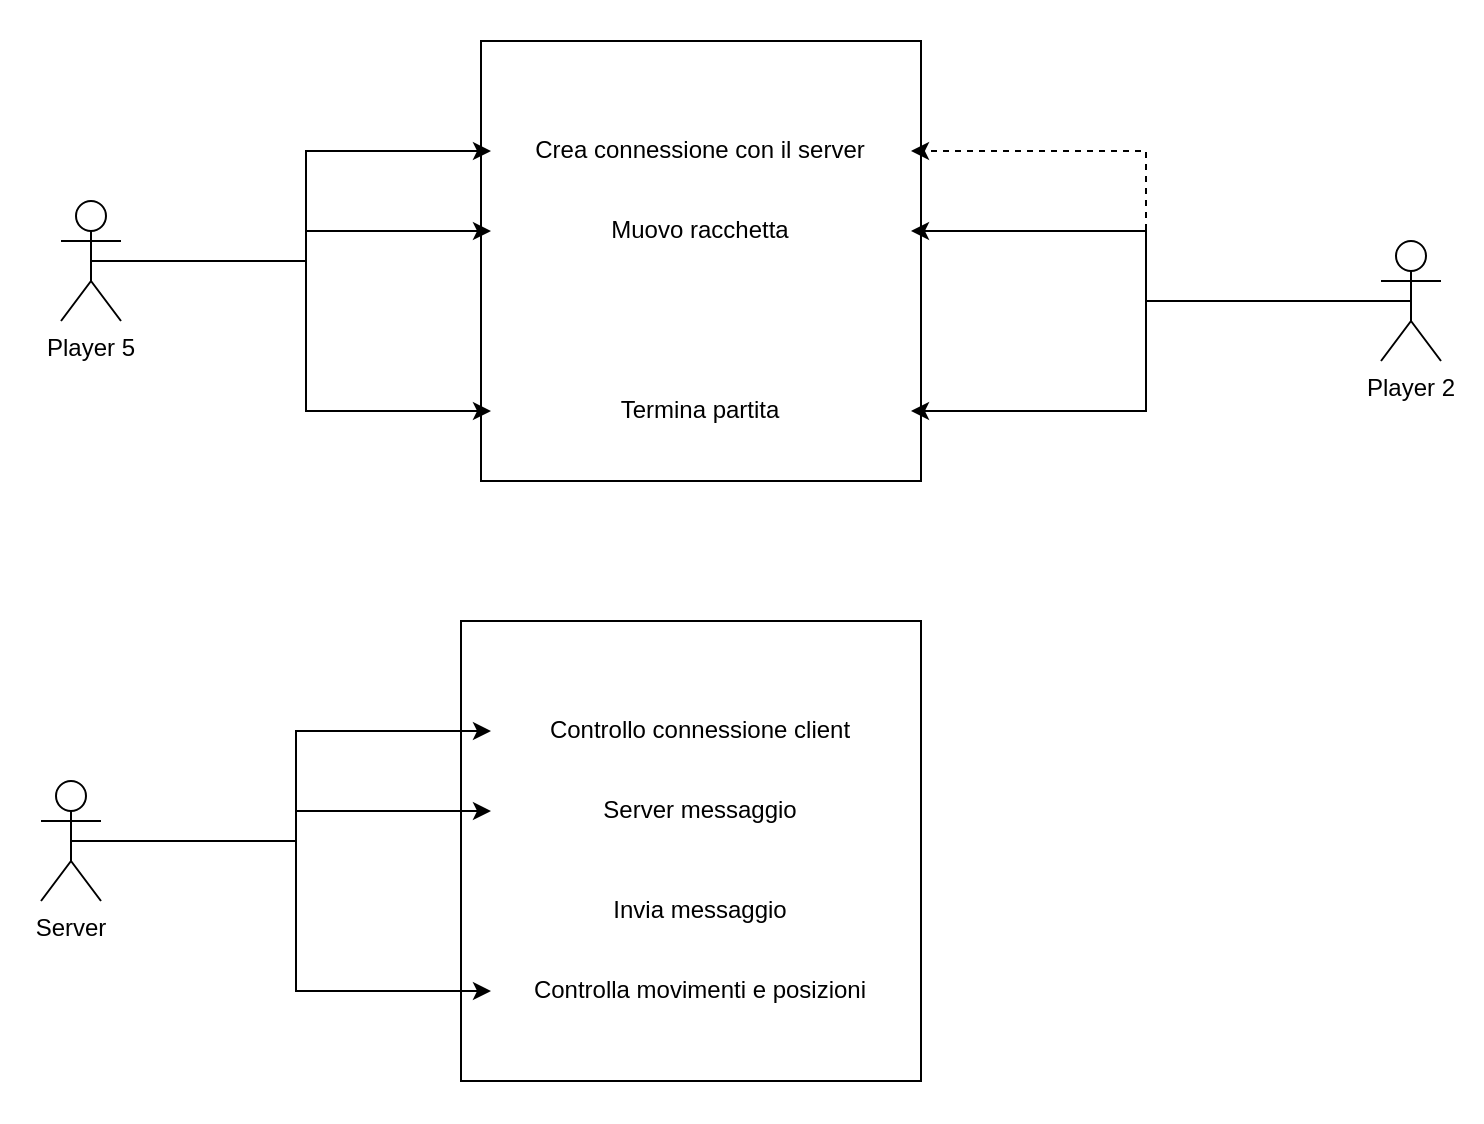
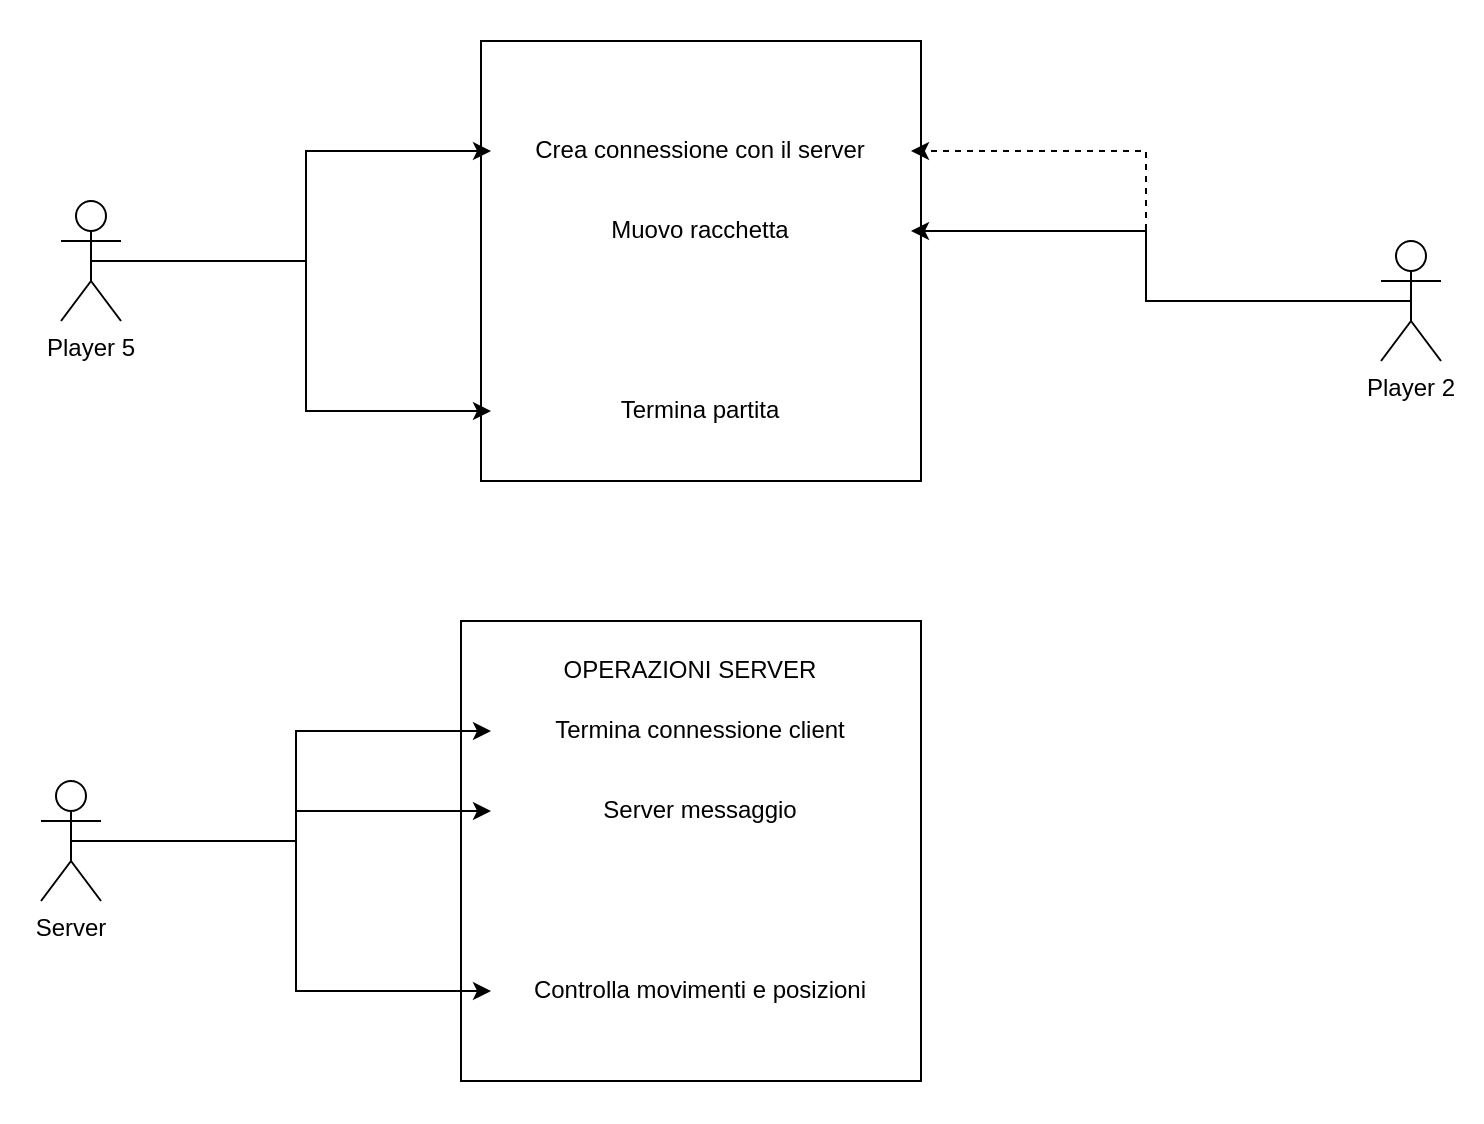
edge "Player 5" -> "Muovo racchetta": removed
edge "Player 2" -> "Termina partita": removed
node "OPERAZIONI SERVER": added
node "Controllo connessione client": label "Controllo connessione client" -> "Termina connessione client"
node "Invia messaggio": removed
